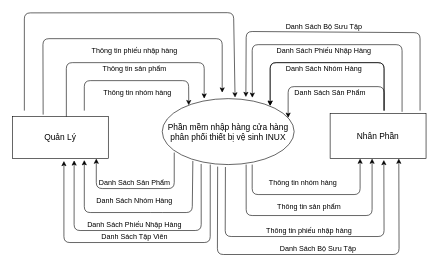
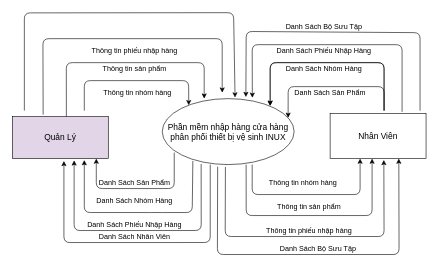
node "Nhân Phần": label "Nhân Phần" -> "Nhân Viên"
node "Quản Lý": fillcolor #ffffff -> #e1d5e7
node "Danh Sách Tập Viên": label "Danh Sách Tập Viên" -> "Danh Sách Nhân Viên"
